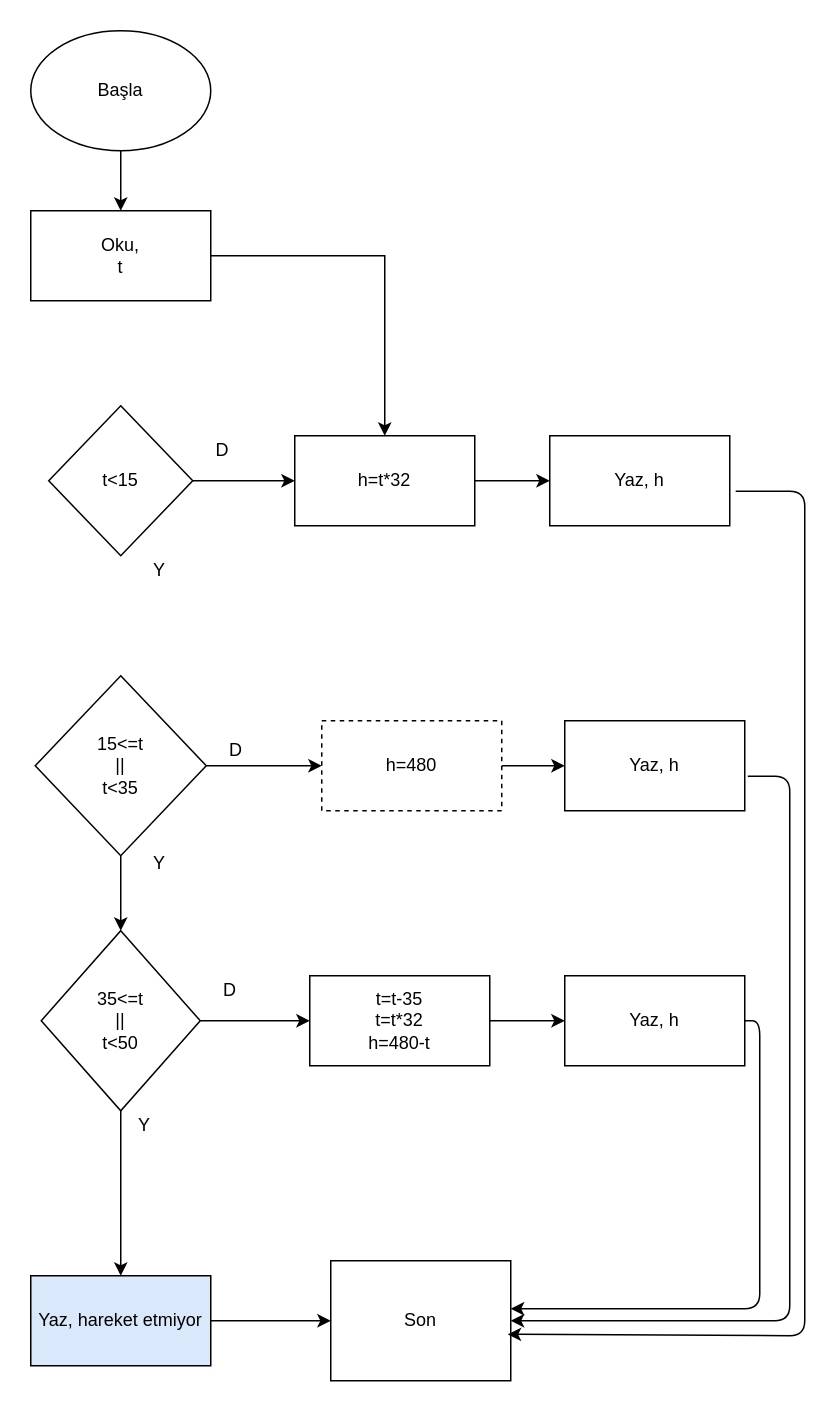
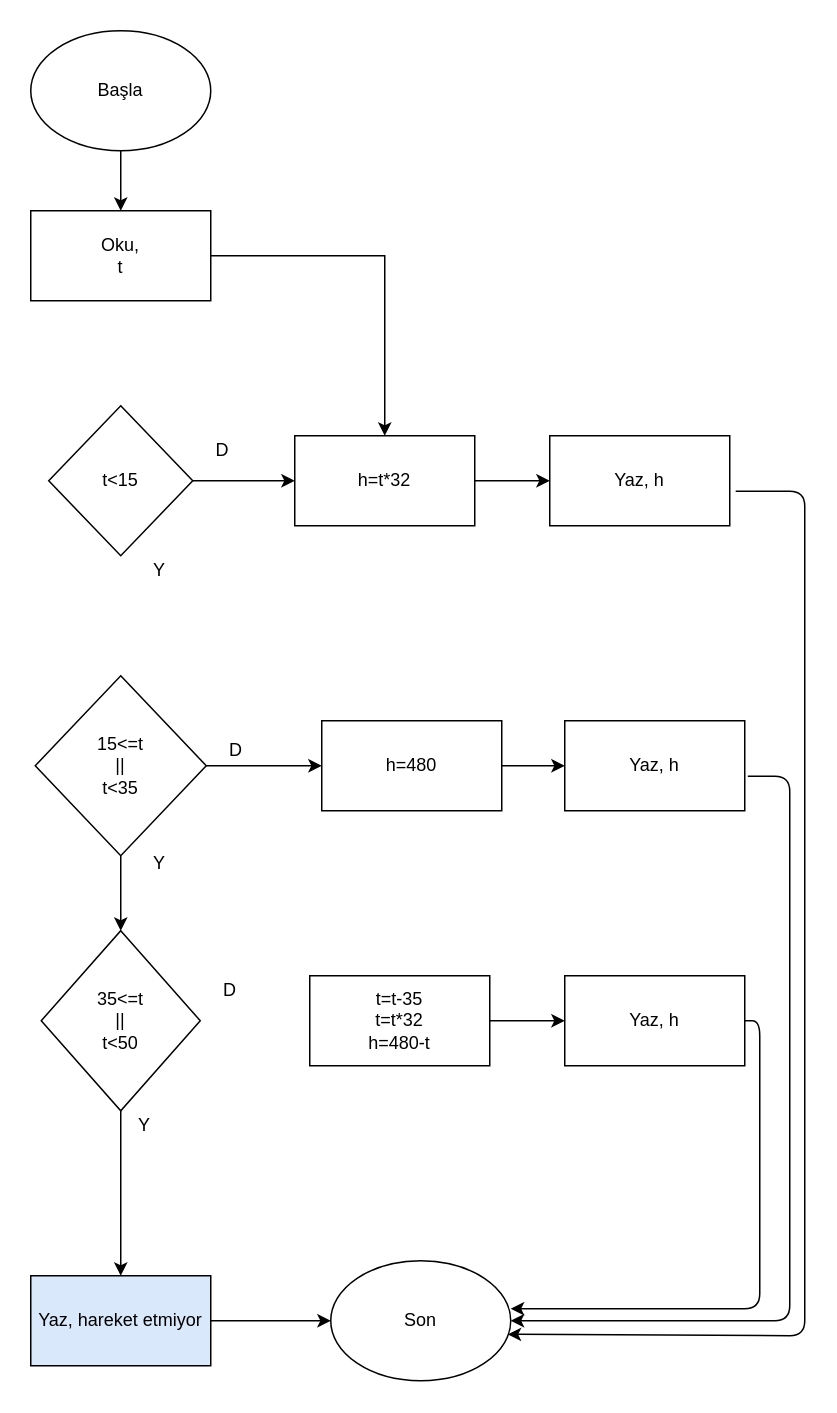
node "h=480": style dashed -> solid
edge "35<=t || t<50" -> "t=t-35 t=t*32 h=480-t": removed
node "Son": shape rectangle -> ellipse
